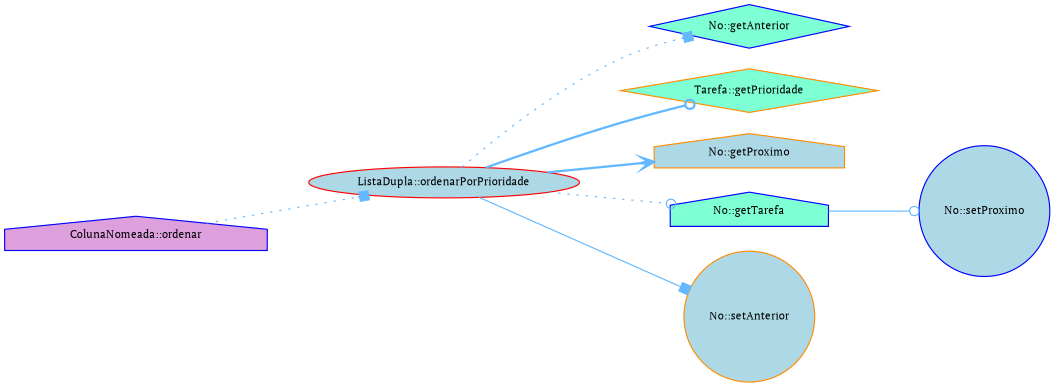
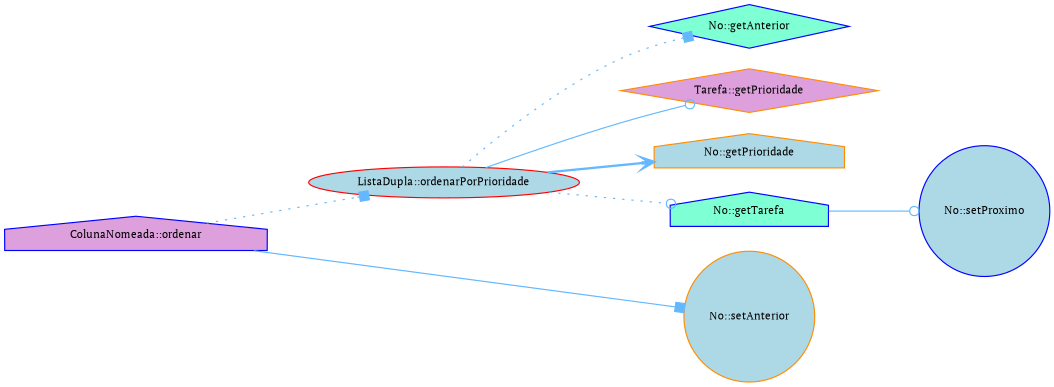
node "Tarefa::getPrioridade": fillcolor aquamarine -> plum
edge "ListaDupla::ordenarPorPrioridade" -> "Tarefa::getPrioridade": style bold -> solid
node "No::getProximo": label "No::getProximo" -> "No::getPrioridade"
edge "ListaDupla::ordenarPorPrioridade" -> "No::setAnterior": now "ColunaNomeada::ordenar" -> "No::setAnterior"
